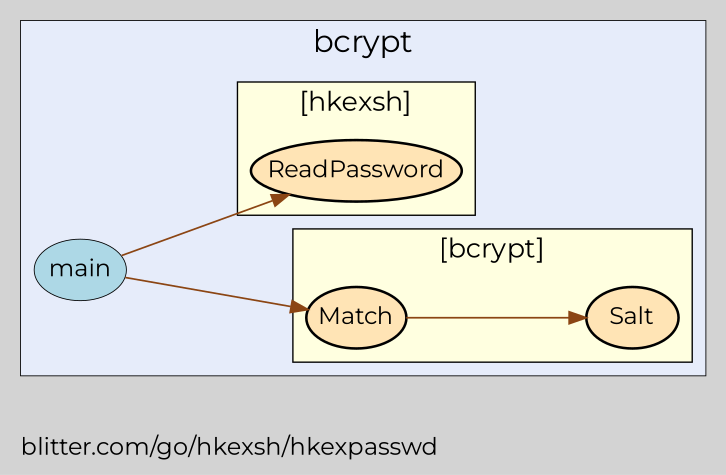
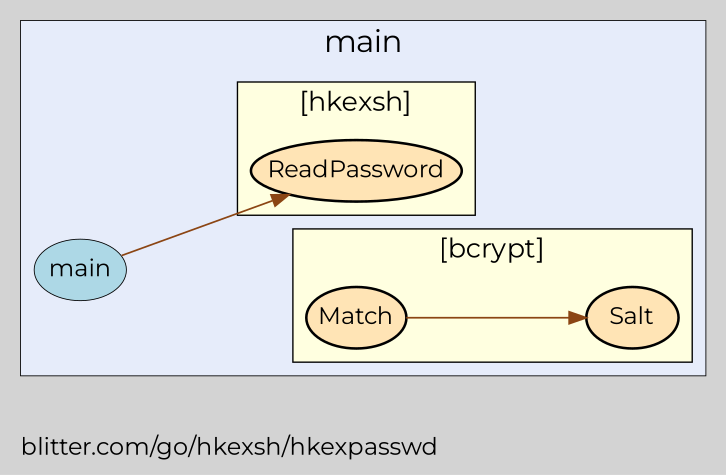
cluster "bcrypt": label "bcrypt" -> "main"
edge "main" -> "Match": removed
